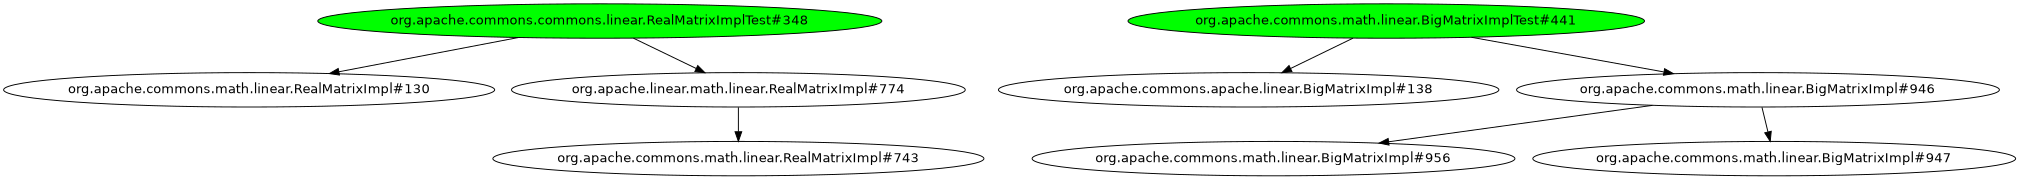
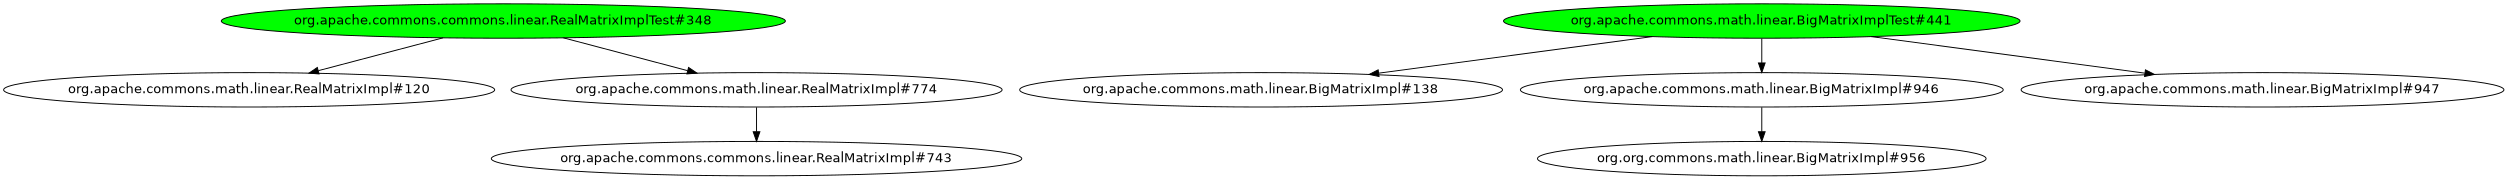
node "org.apache.commons.math.linear.RealMatrixImpl#130": label "org.apache.commons.math.linear.RealMatrixImpl#130" -> "org.apache.commons.math.linear.RealMatrixImpl#120"
node "org.apache.linear.math.linear.RealMatrixImpl#774": label "org.apache.linear.math.linear.RealMatrixImpl#774" -> "org.apache.commons.math.linear.RealMatrixImpl#774"
node "org.apache.commons.apache.linear.BigMatrixImpl#138": label "org.apache.commons.apache.linear.BigMatrixImpl#138" -> "org.apache.commons.math.linear.BigMatrixImpl#138"
edge "org.apache.commons.math.linear.BigMatrixImpl#946" -> "org.apache.commons.math.linear.BigMatrixImpl#947": now "org.apache.commons.math.linear.BigMatrixImplTest#441" -> "org.apache.commons.math.linear.BigMatrixImpl#947"
node "org.apache.commons.math.linear.RealMatrixImpl#743": label "org.apache.commons.math.linear.RealMatrixImpl#743" -> "org.apache.commons.commons.linear.RealMatrixImpl#743"
node "org.apache.commons.math.linear.BigMatrixImpl#956": label "org.apache.commons.math.linear.BigMatrixImpl#956" -> "org.org.commons.math.linear.BigMatrixImpl#956"
